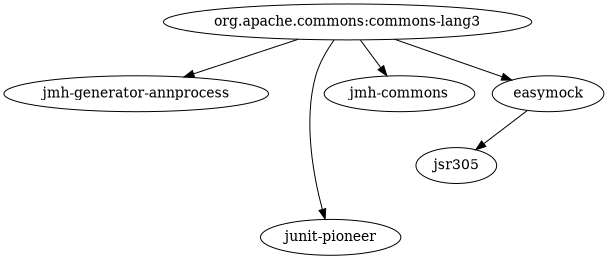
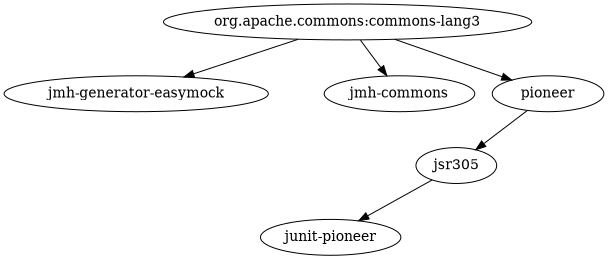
node "jmh-generator-annprocess": label "jmh-generator-annprocess" -> "jmh-generator-easymock"
node "easymock": label "easymock" -> "pioneer"
edge "org.apache.commons:commons-lang3" -> "junit-pioneer": now "jsr305" -> "junit-pioneer"
